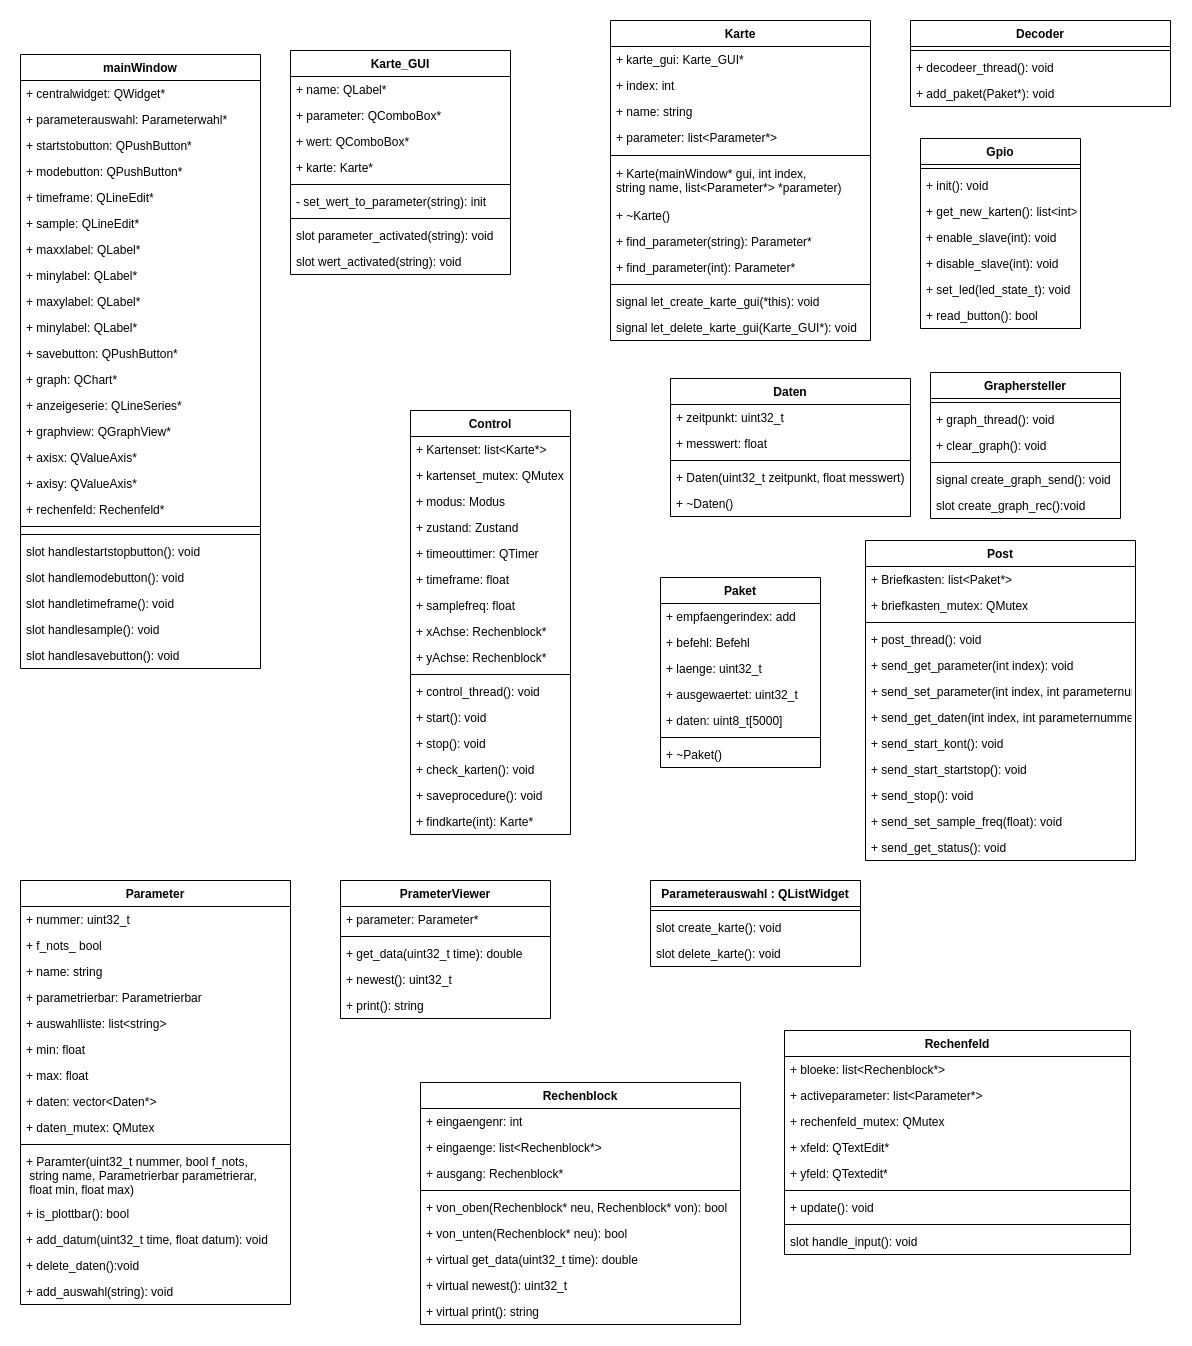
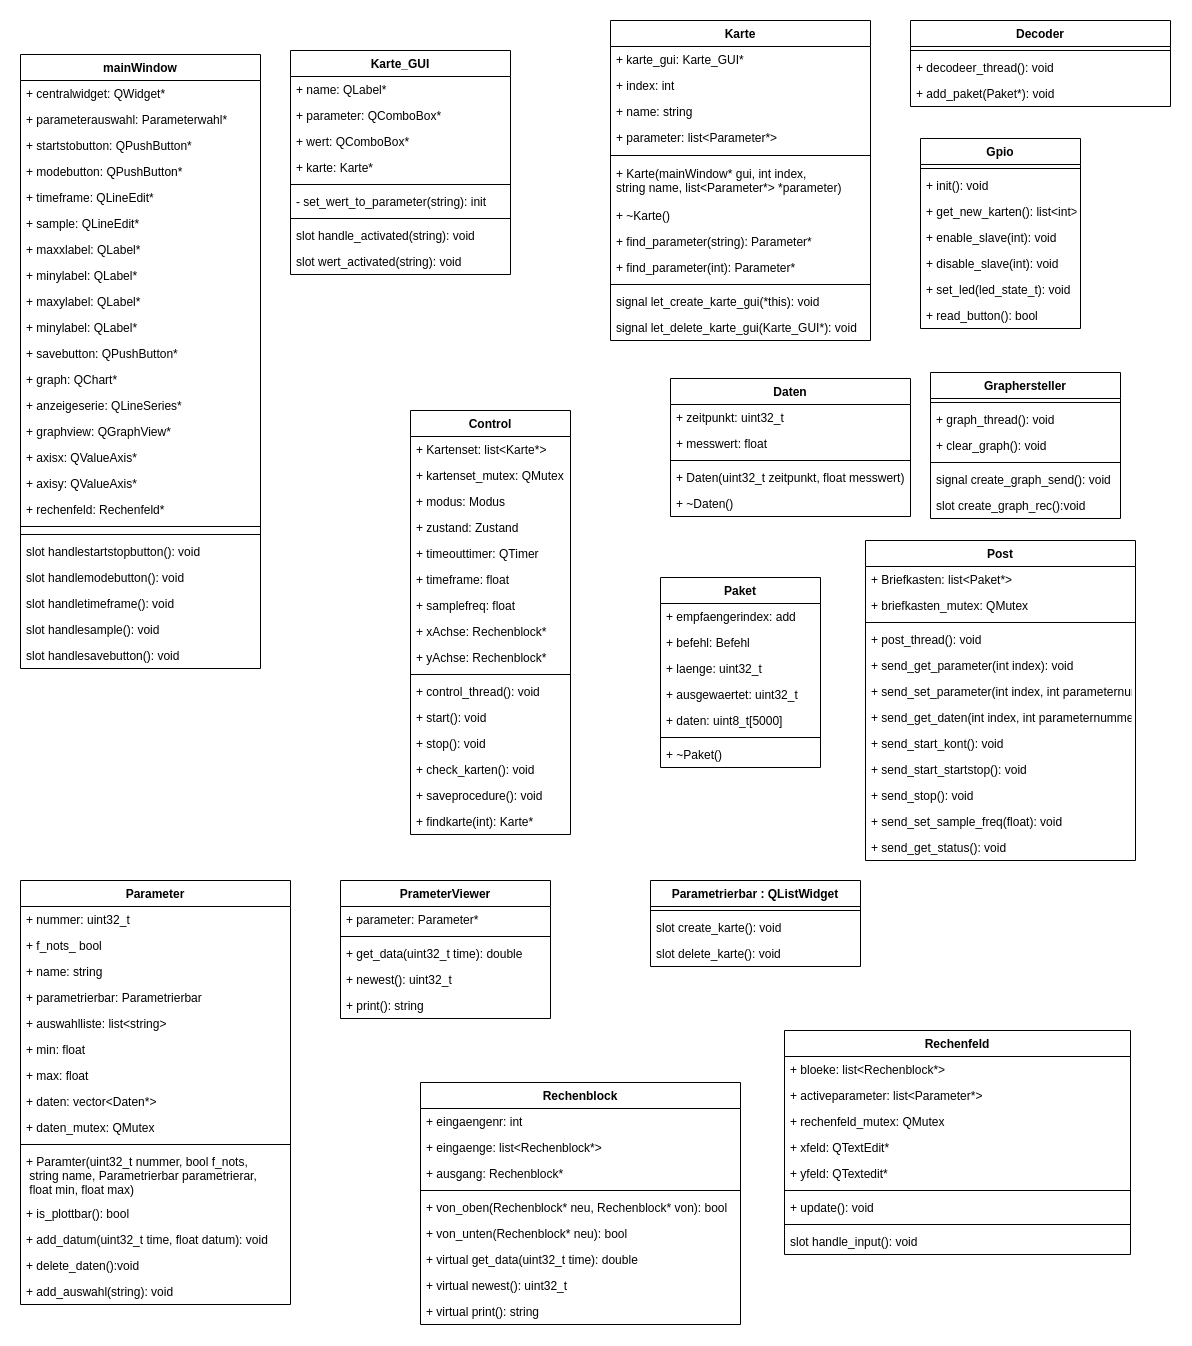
node "slot parameter_activated(string): void": label "slot parameter_activated(string): void" -> "slot handle_activated(string): void"
node "Parameterauswahl : QListWidget": label "Parameterauswahl : QListWidget" -> "Parametrierbar : QListWidget"
